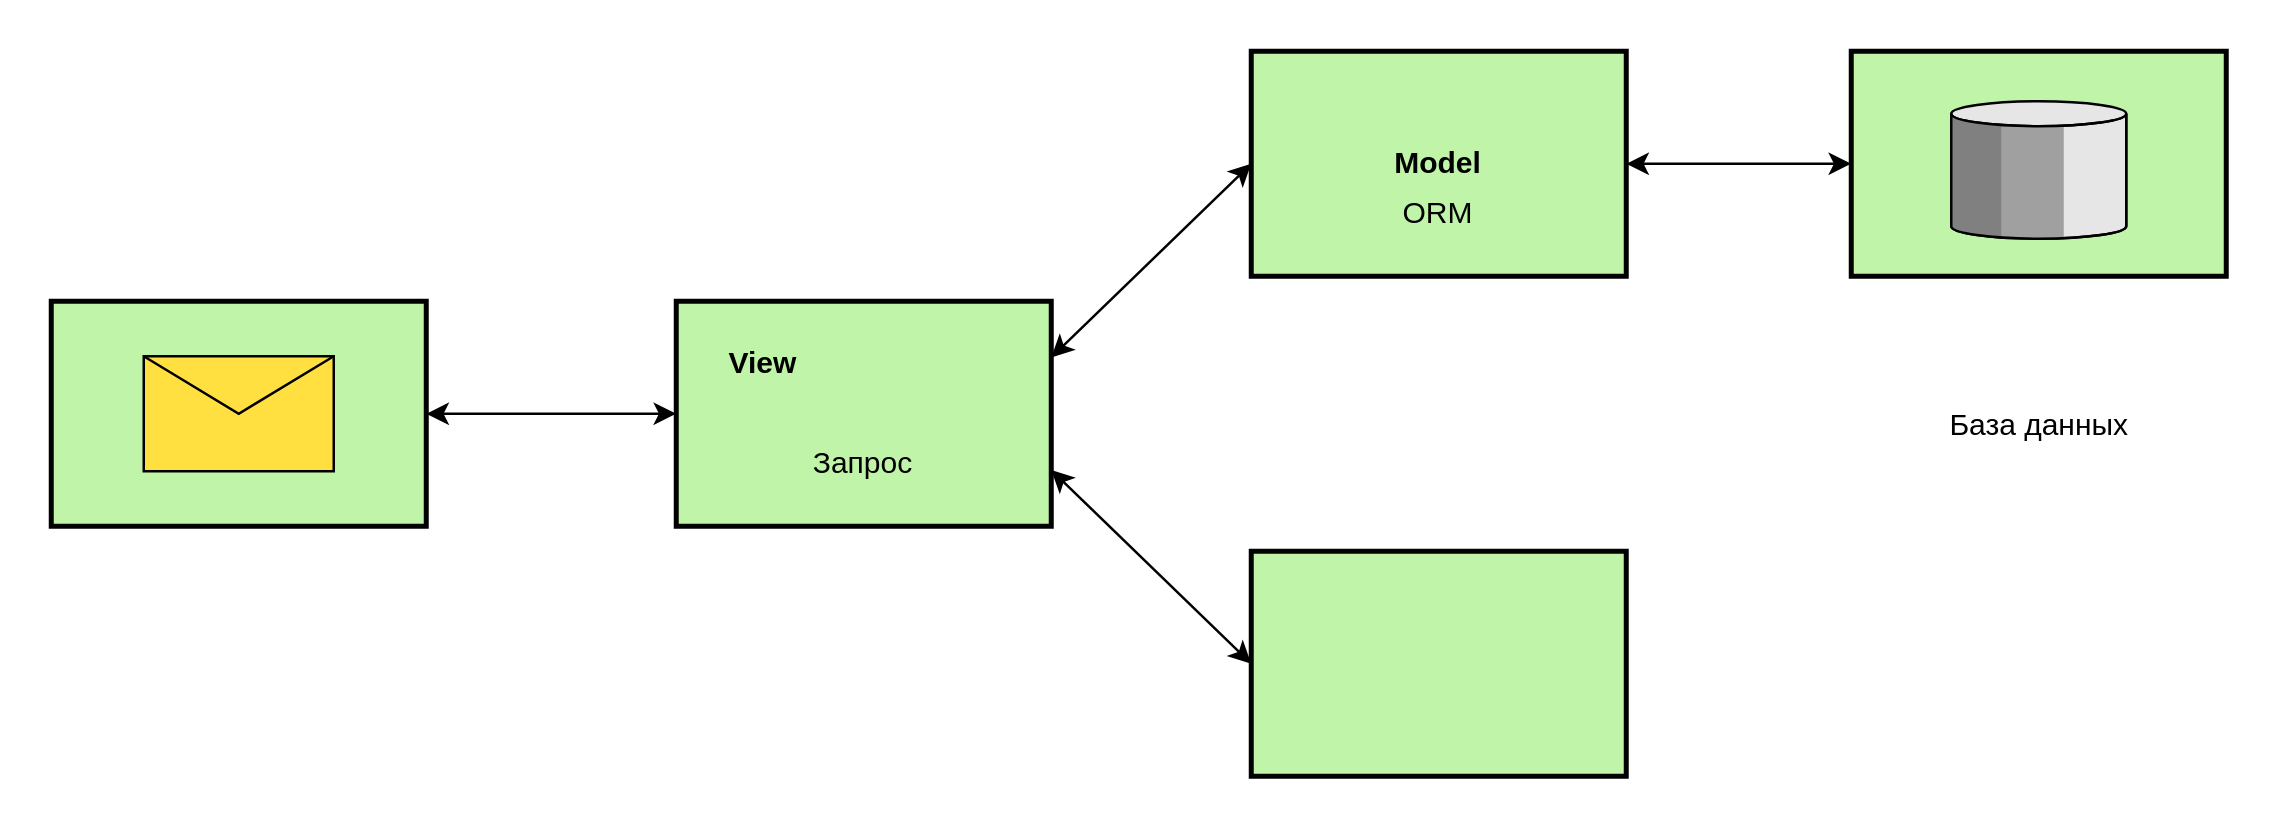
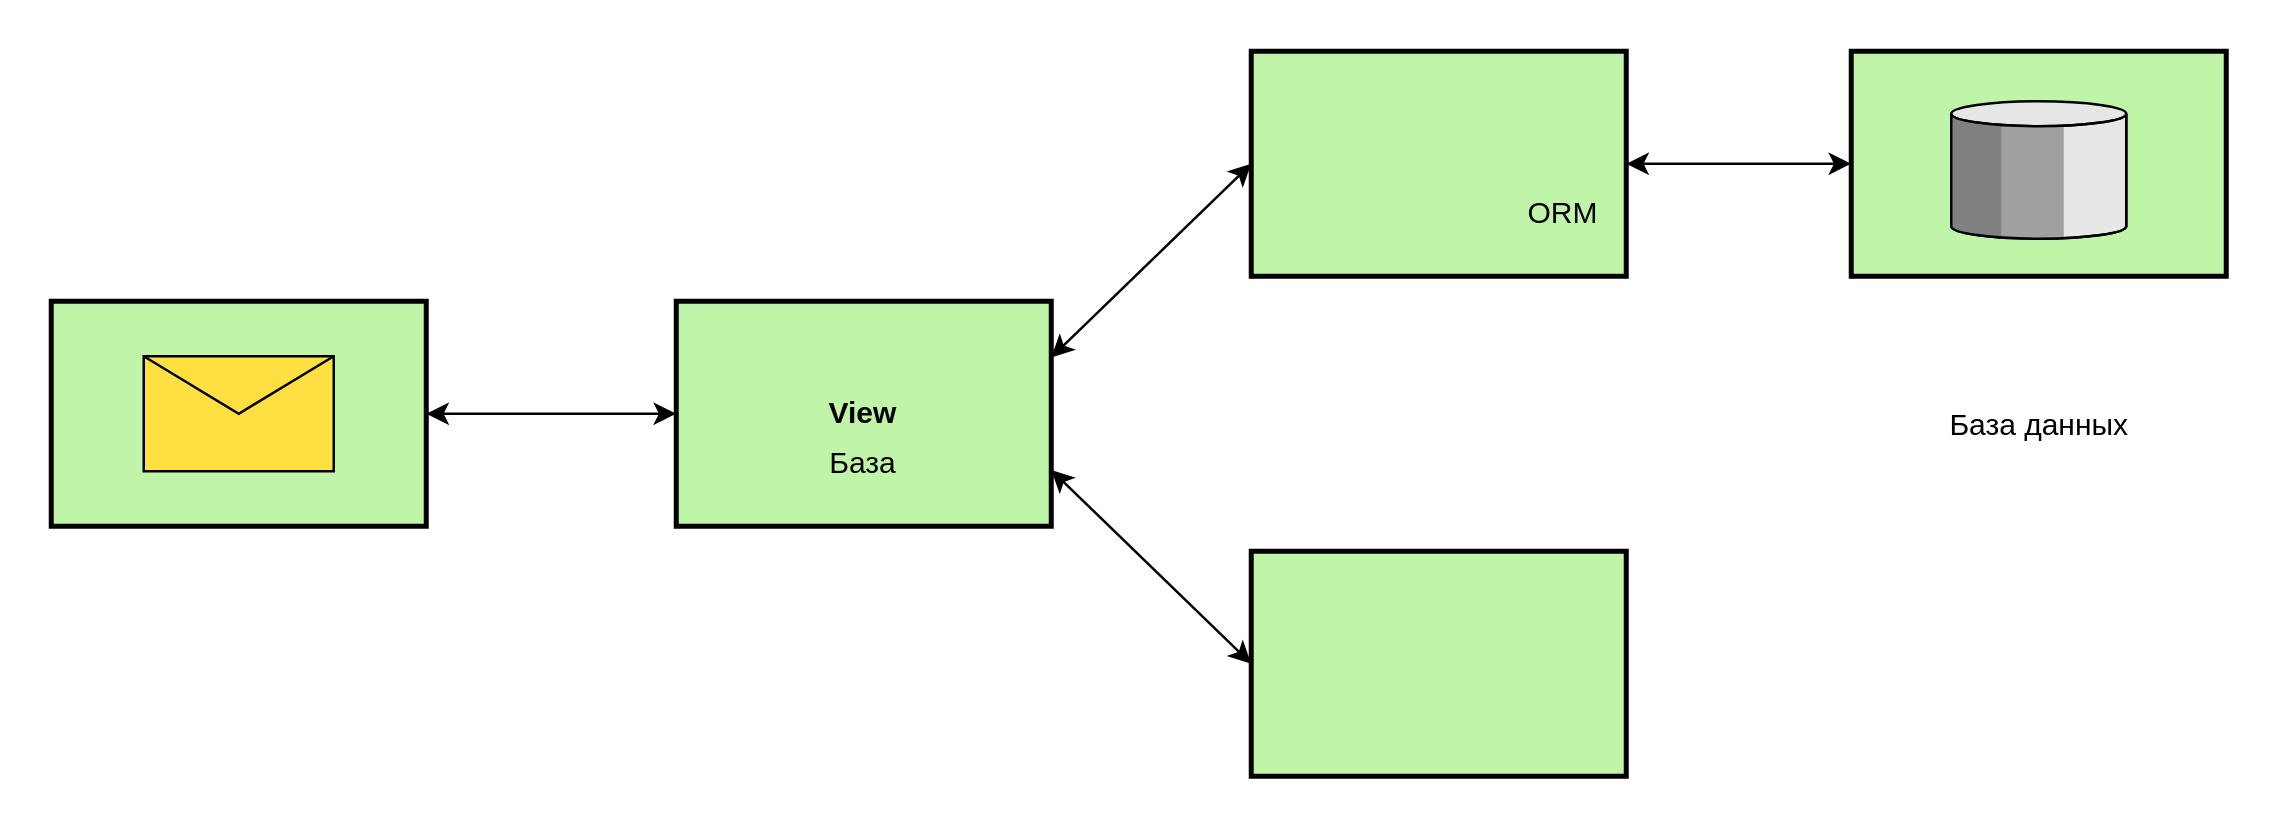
node "Model": removed
node "ORM": moved (1439, 214) -> (1564, 214)
node "View": moved (764, 364) -> (864, 414)
node "Запрос": label "Запрос" -> "База"
